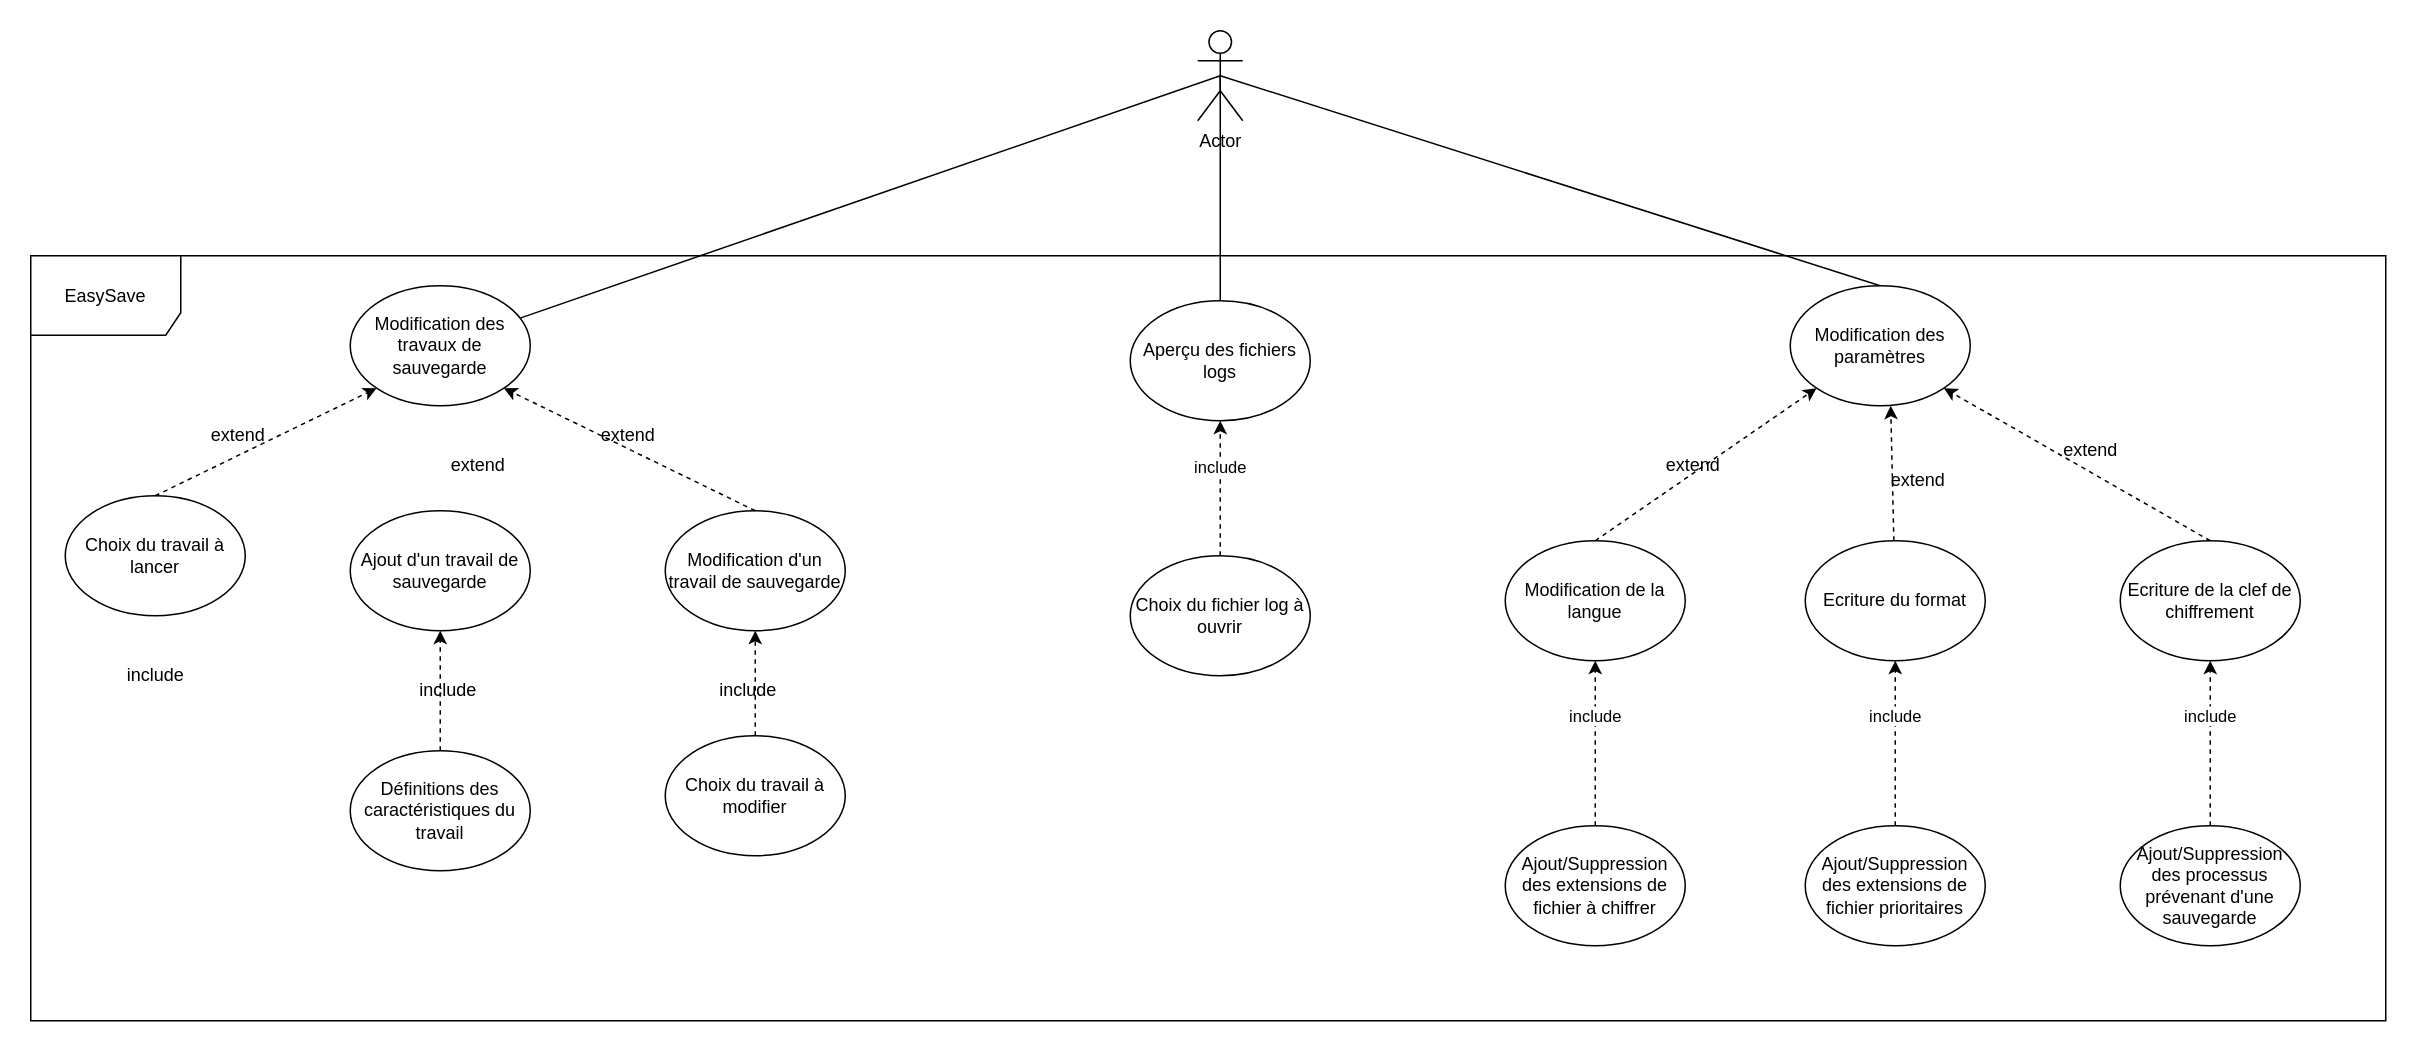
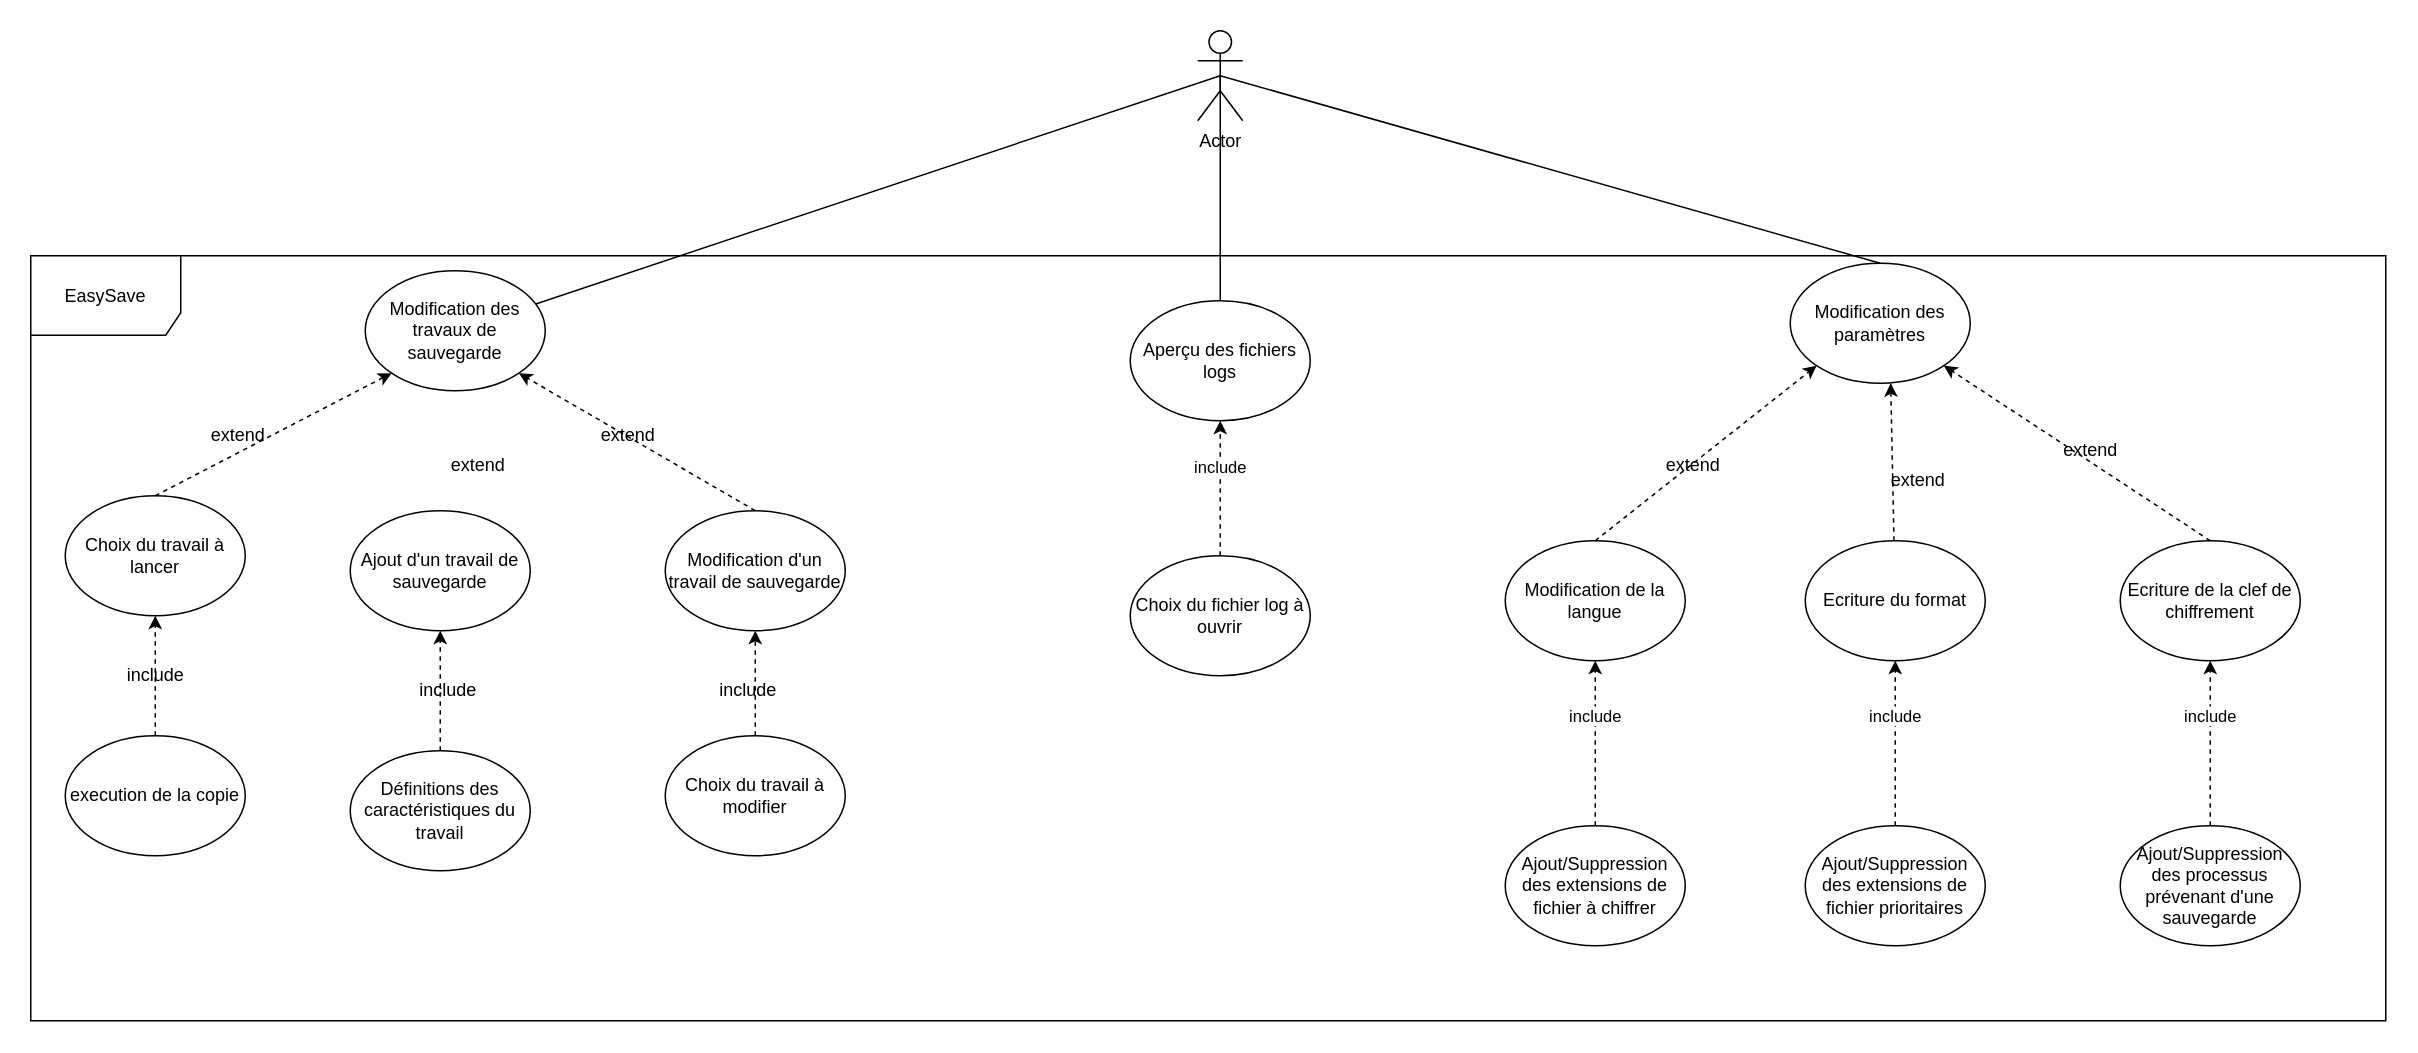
node "Modification des travaux de sauvegarde": moved (440, 346) -> (455, 331)
node "Modification des paramètres": moved (1880, 346) -> (1880, 323)
edge "execution de la copie" -> "Choix du travail à lancer": added
node "execution de la copie": added
